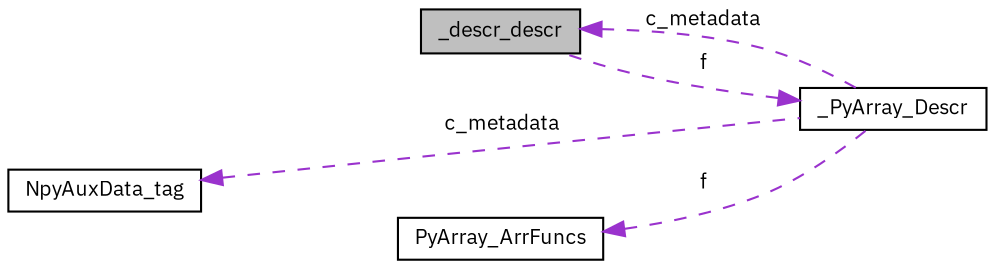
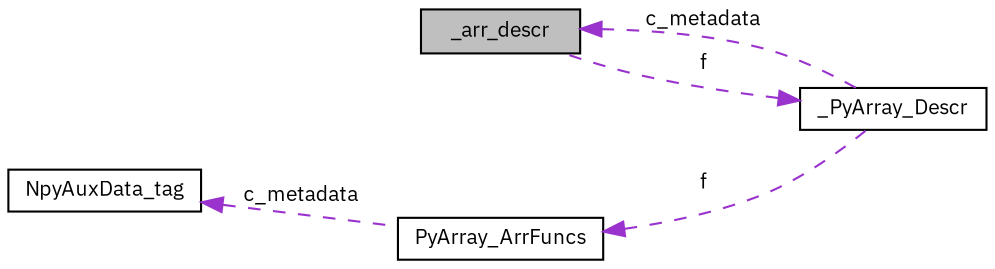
node "_descr_descr": label "_descr_descr" -> "_arr_descr"
edge "_PyArray_Descr" -> "NpyAuxData_tag": now "PyArray_ArrFuncs" -> "NpyAuxData_tag"
